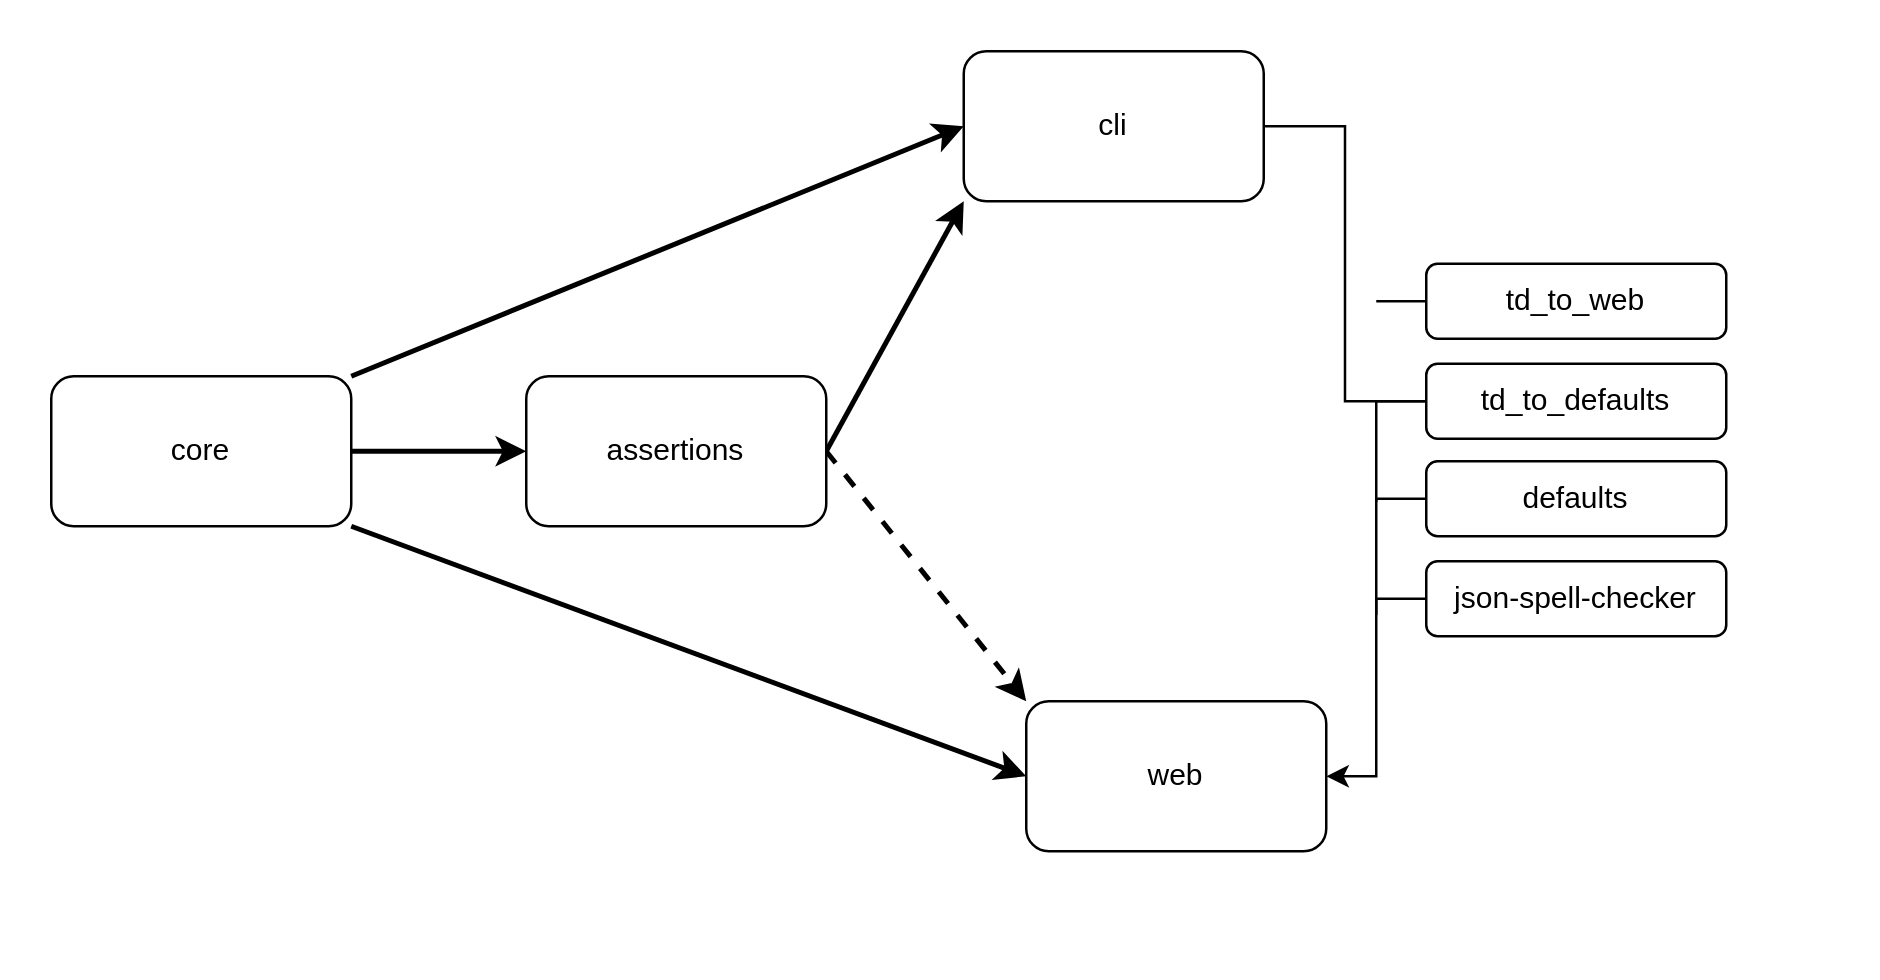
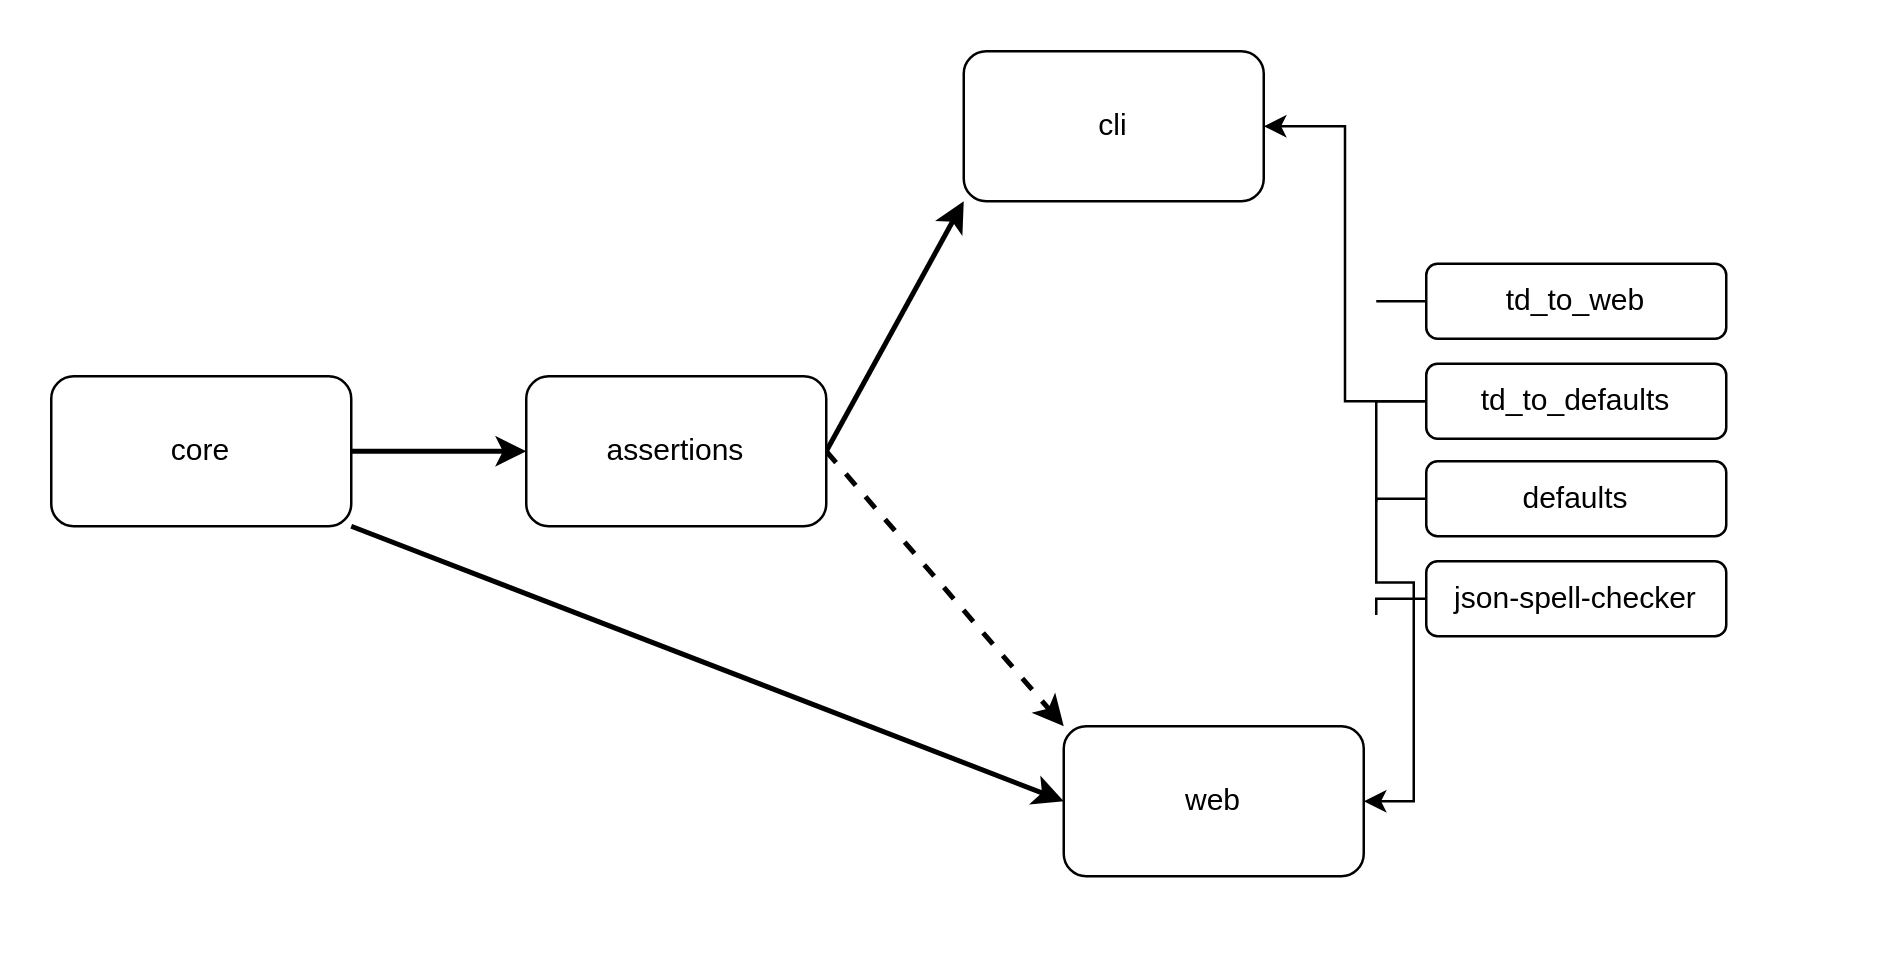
edge "cli" -- "td_to_defaults": arrowhead none -> classic
edge "core" -> "cli": removed
node "web": moved (1176, 776) -> (1214, 801)
